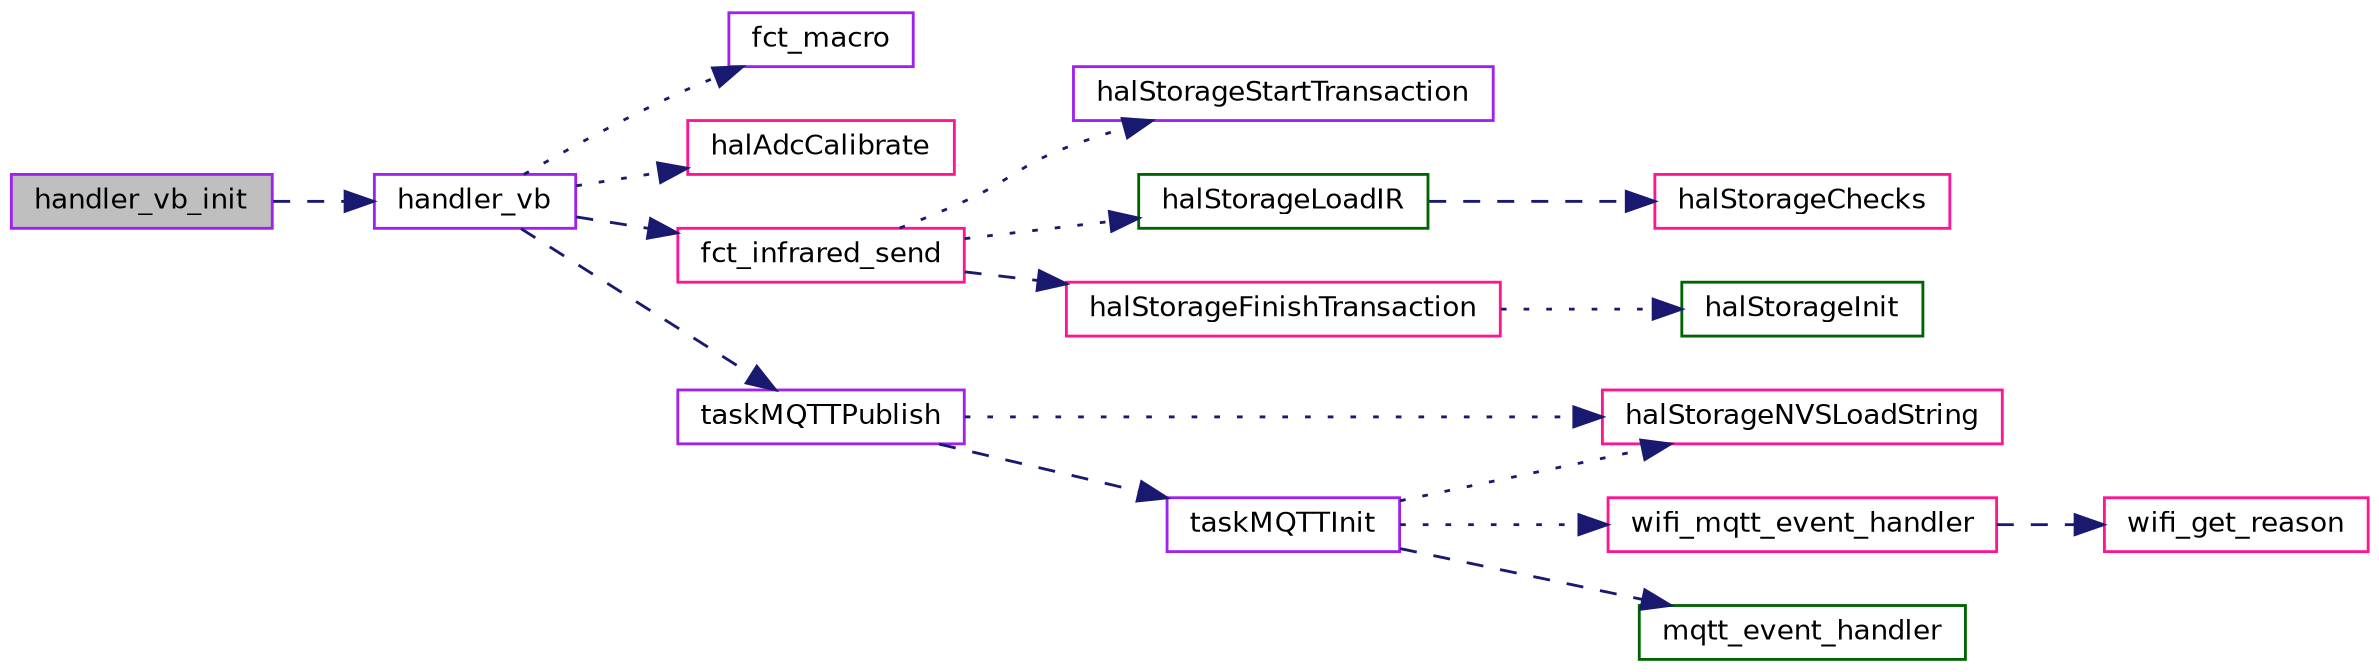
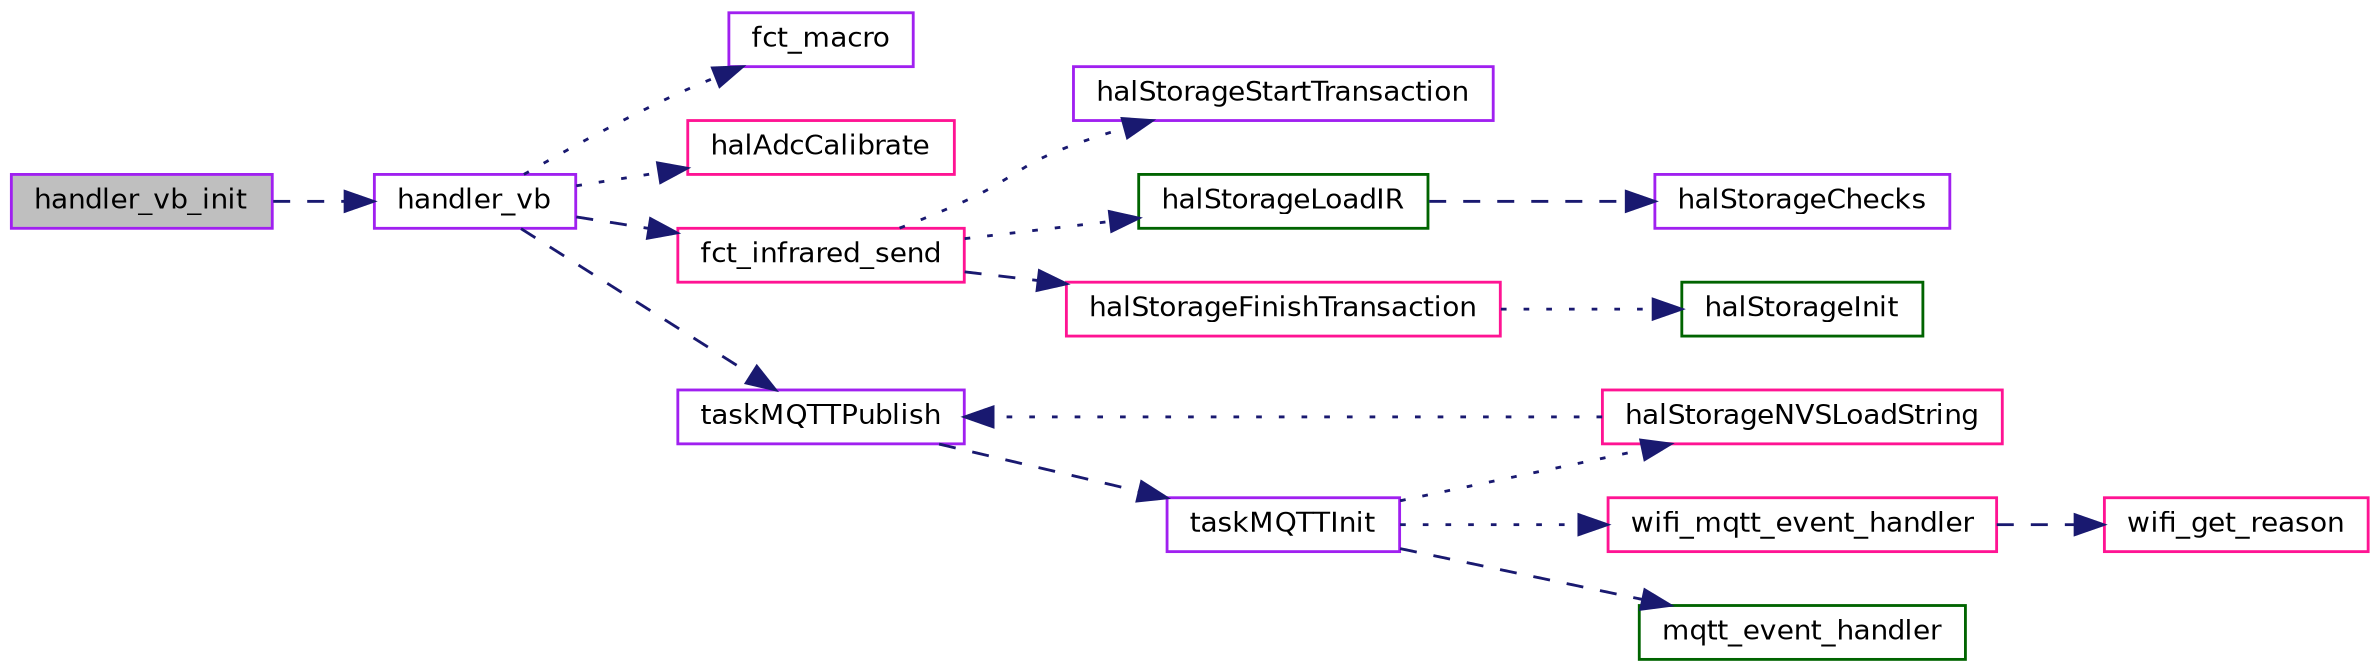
node "halStorageChecks": color deeppink -> purple
edge "taskMQTTPublish" -> "halStorageNVSLoadString": reversed
